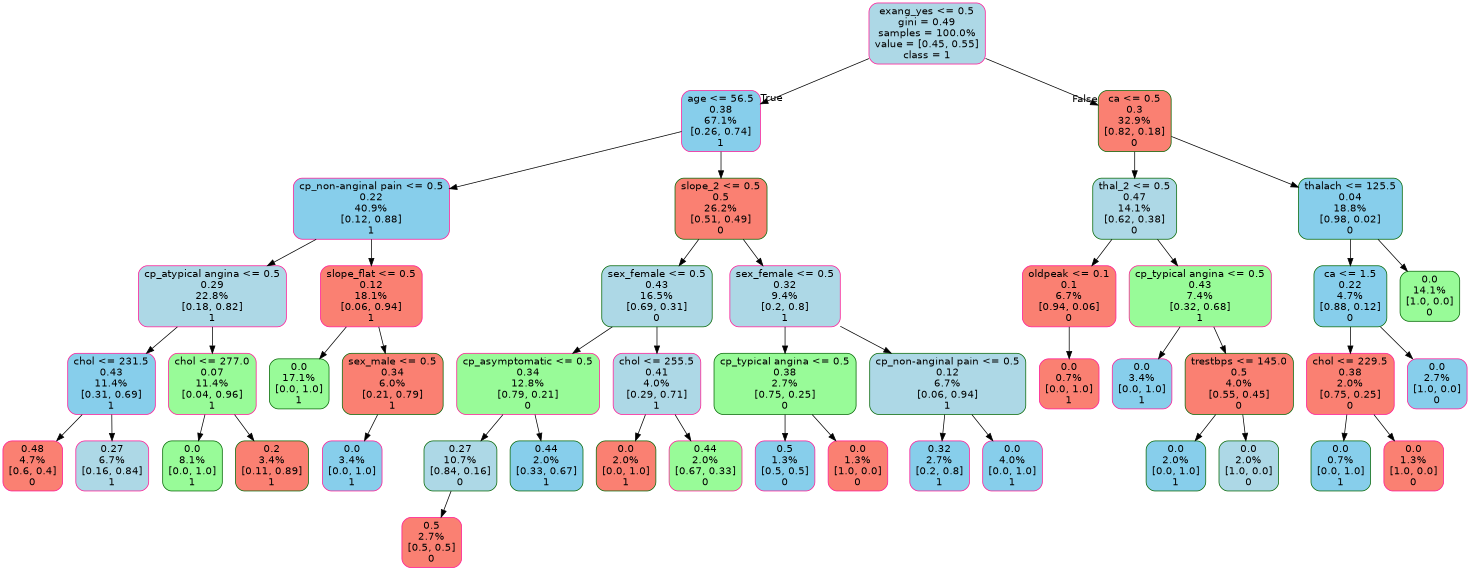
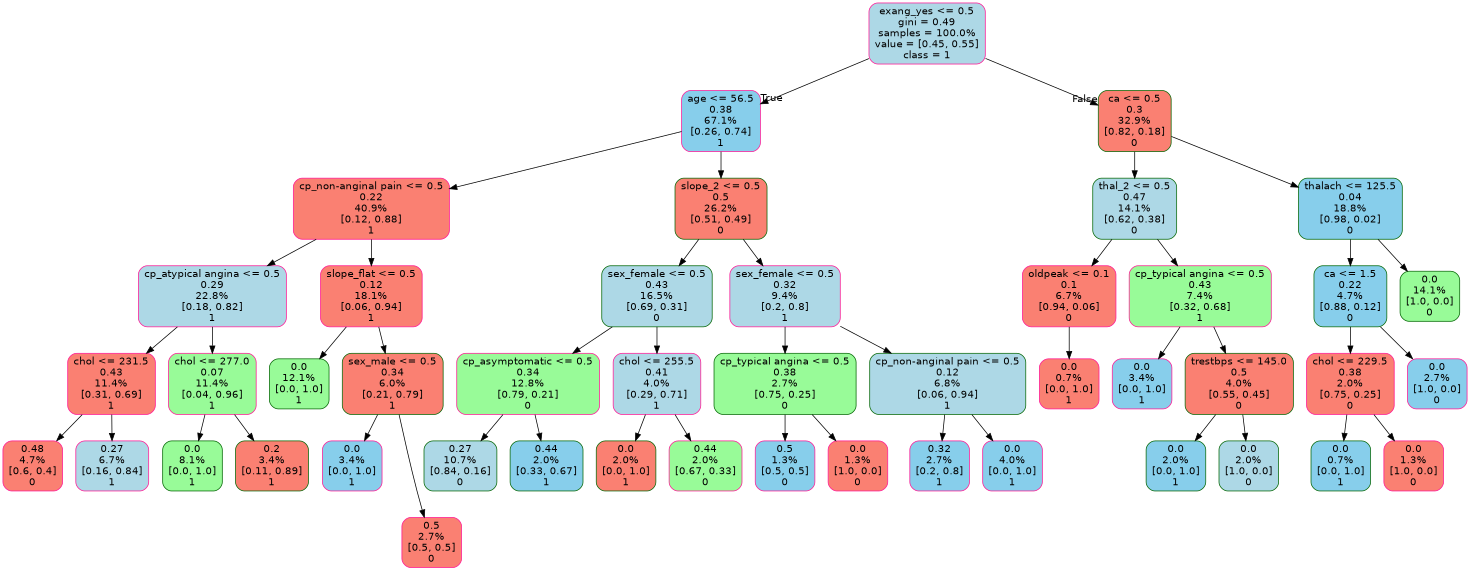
node "cp_non-anginal pain <= 0.5 0.22 40.9% [0.12, 0.88] 1": fillcolor skyblue -> salmon
node "chol <= 231.5 0.43 11.4% [0.31, 0.69] 1": fillcolor skyblue -> salmon
node "0.0 17.1% [0.0, 1.0] 1": label "0.0 17.1% [0.0, 1.0] 1" -> "0.0 12.1% [0.0, 1.0] 1"
node "cp_non-anginal pain <= 0.5 0.12 6.7% [0.06, 0.94] 1": label "cp_non-anginal pain <= 0.5 0.12 6.7% [0.06, 0.94] 1" -> "cp_non-anginal pain <= 0.5 0.12 6.8% [0.06, 0.94] 1"
edge "0.27 10.7% [0.84, 0.16] 0" -> "0.5 2.7% [0.5, 0.5] 0": now "sex_male <= 0.5 0.34 6.0% [0.21, 0.79] 1" -> "0.5 2.7% [0.5, 0.5] 0"
